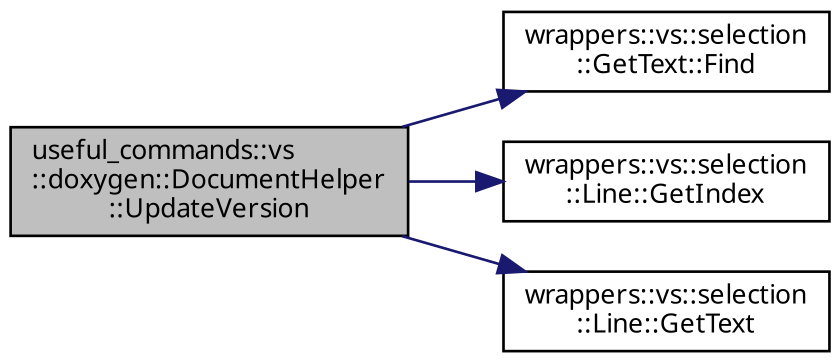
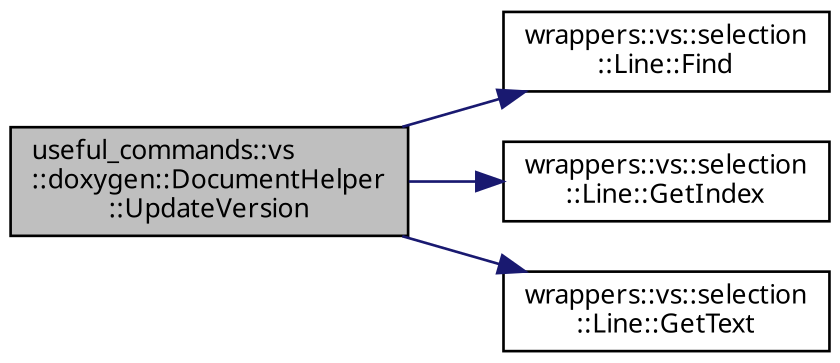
node "wrappers::vs::selection ::GetText::Find": label "wrappers::vs::selection ::GetText::Find" -> "wrappers::vs::selection ::Line::Find"
